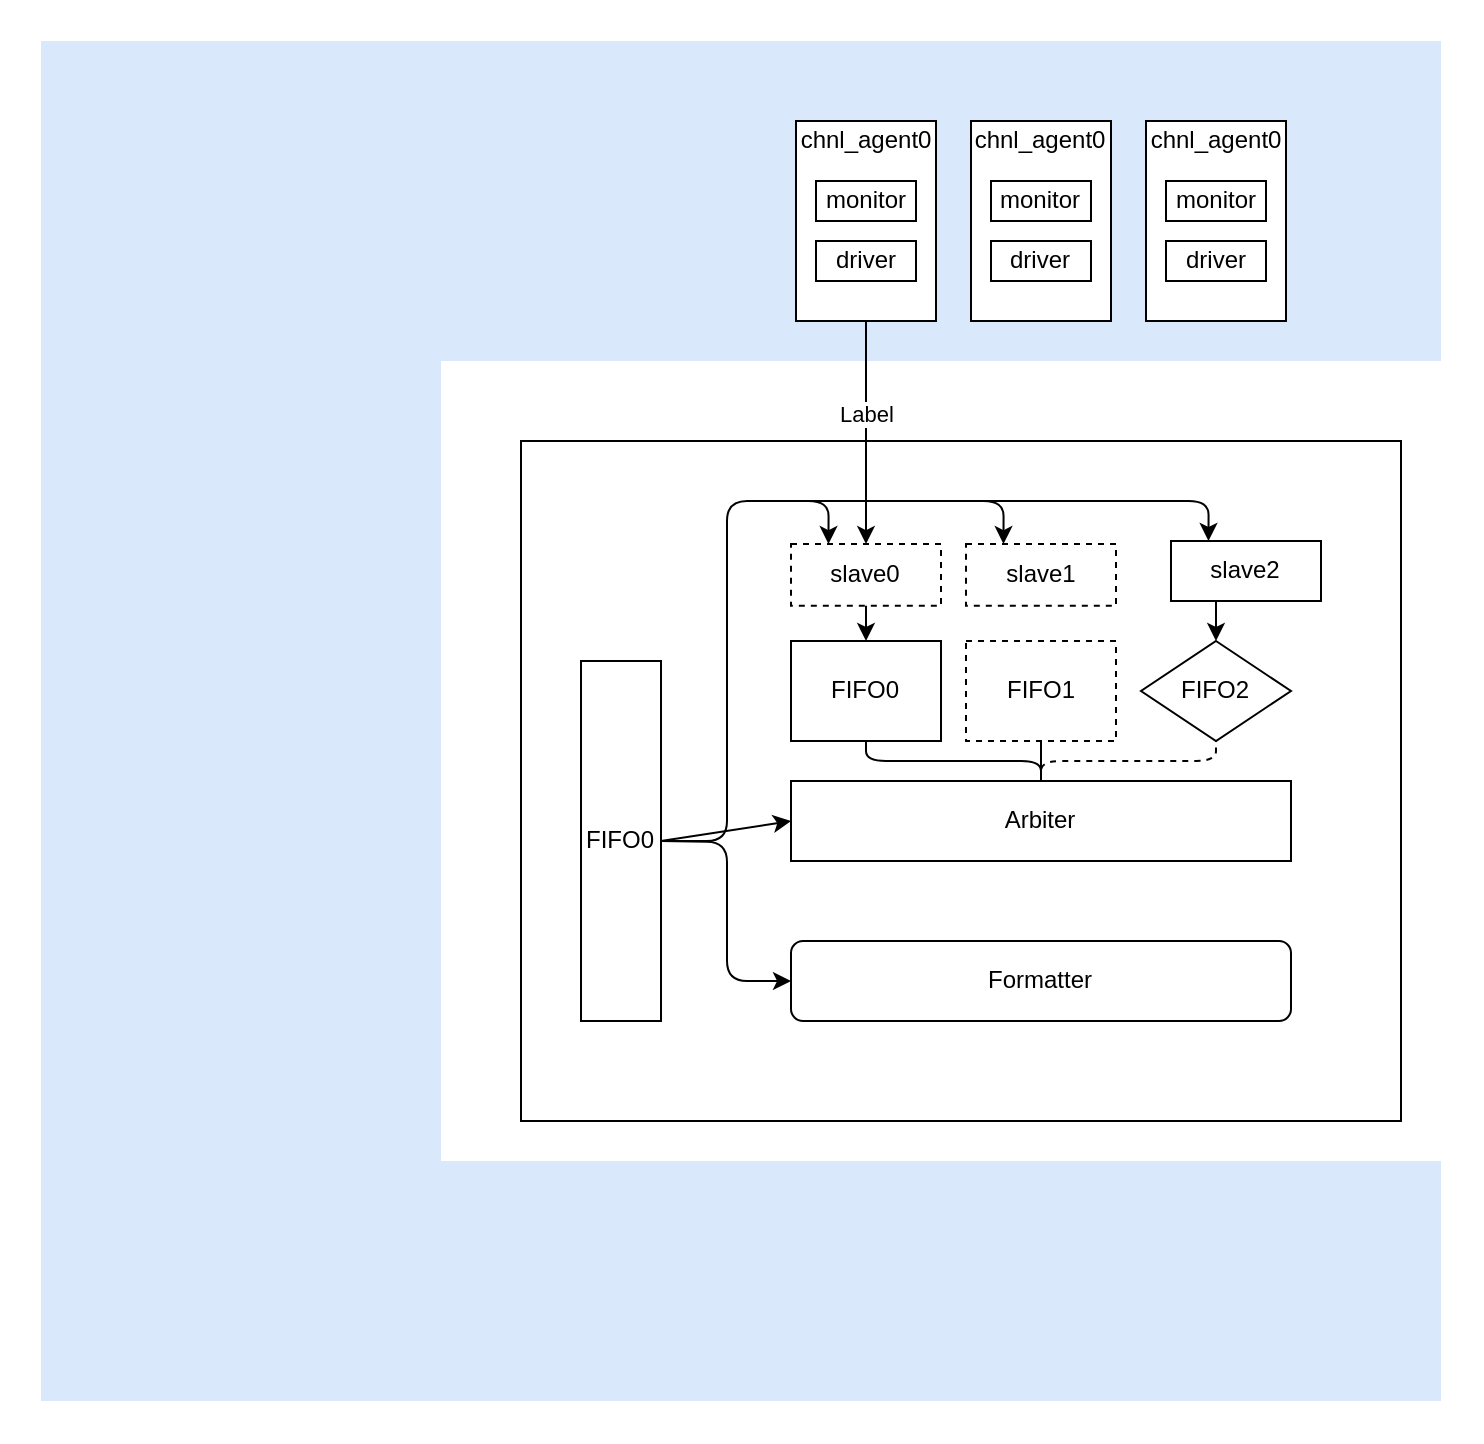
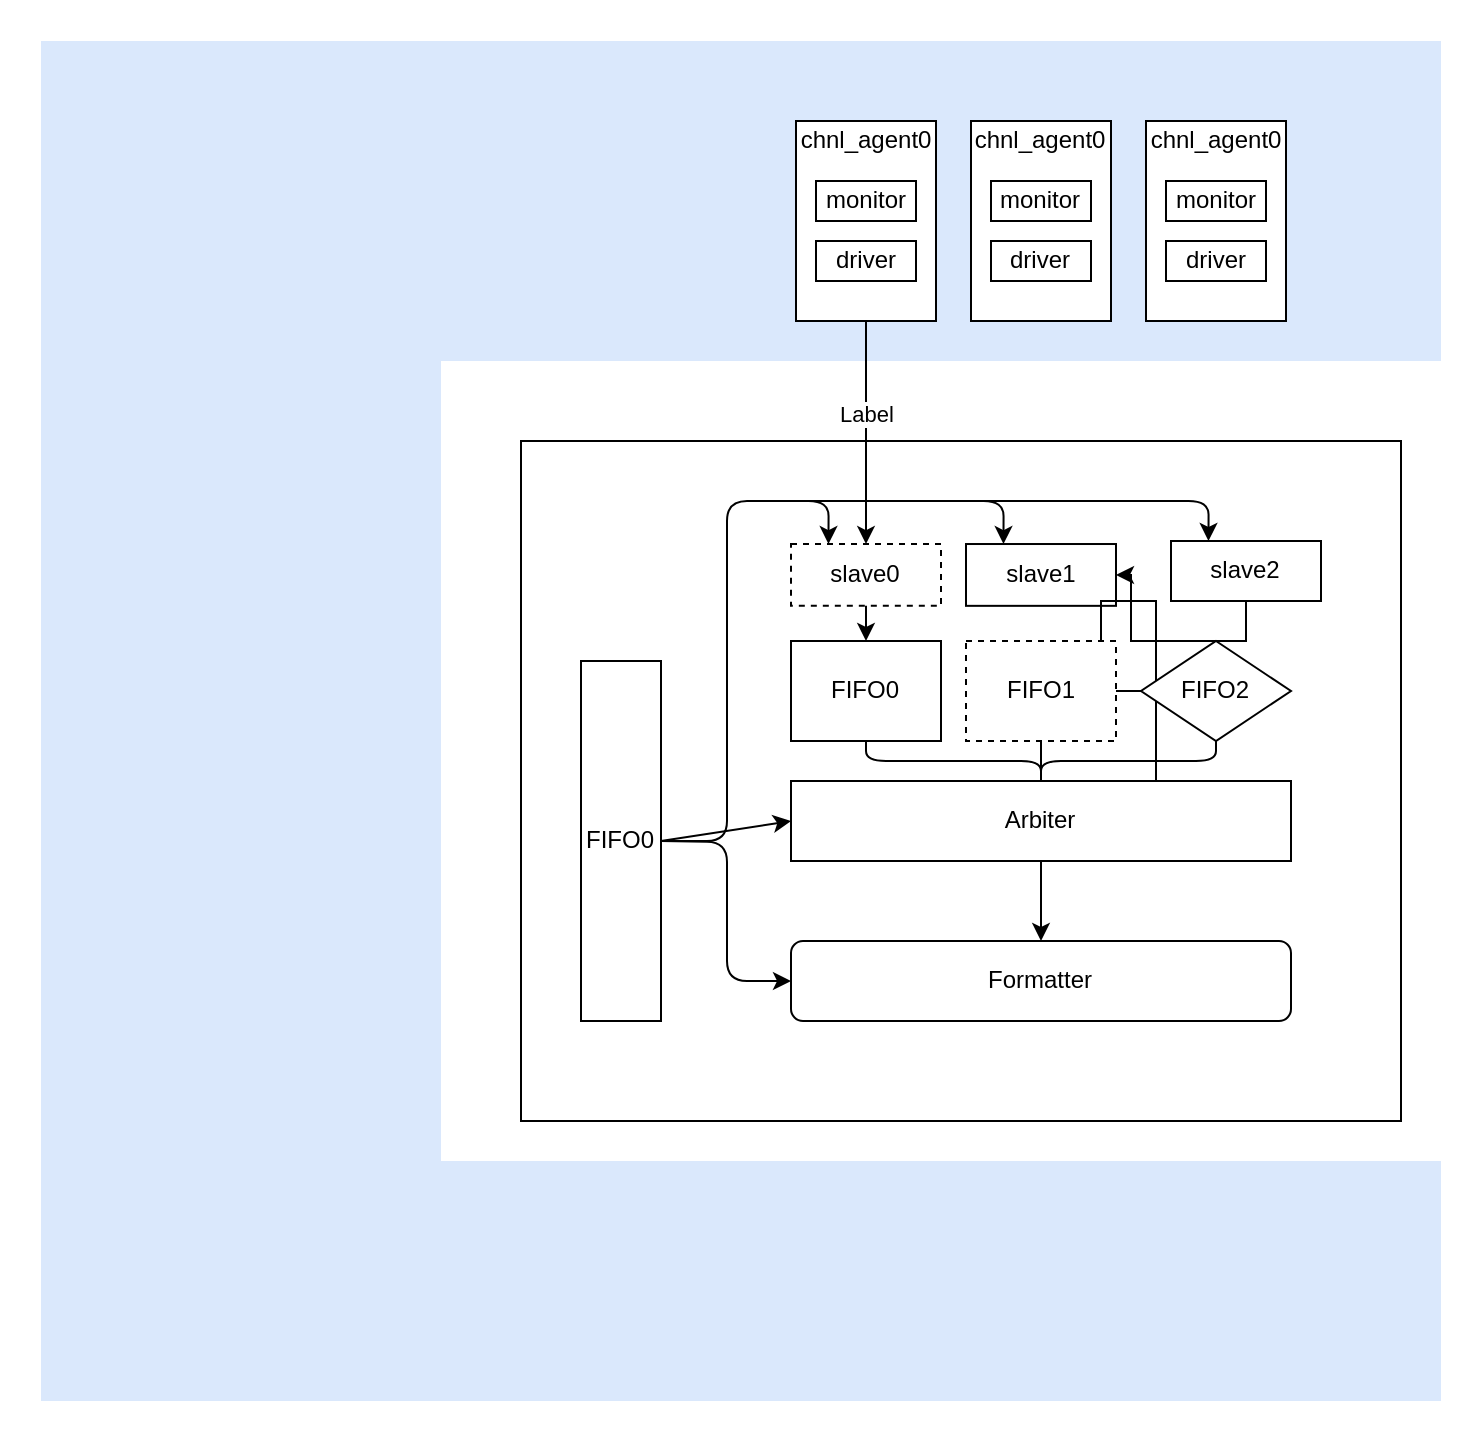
node "slave1": style dashed -> solid
edge "slave2" -> "FIFO2": now "slave2" -> "slave1"
edge "FIFO1" -- "Arbiter": now "FIFO1" -- "FIFO2"
edge "FIFO2" -- "Arbiter": style dashed -> solid
edge "Arbiter" -> "Formatter": added
